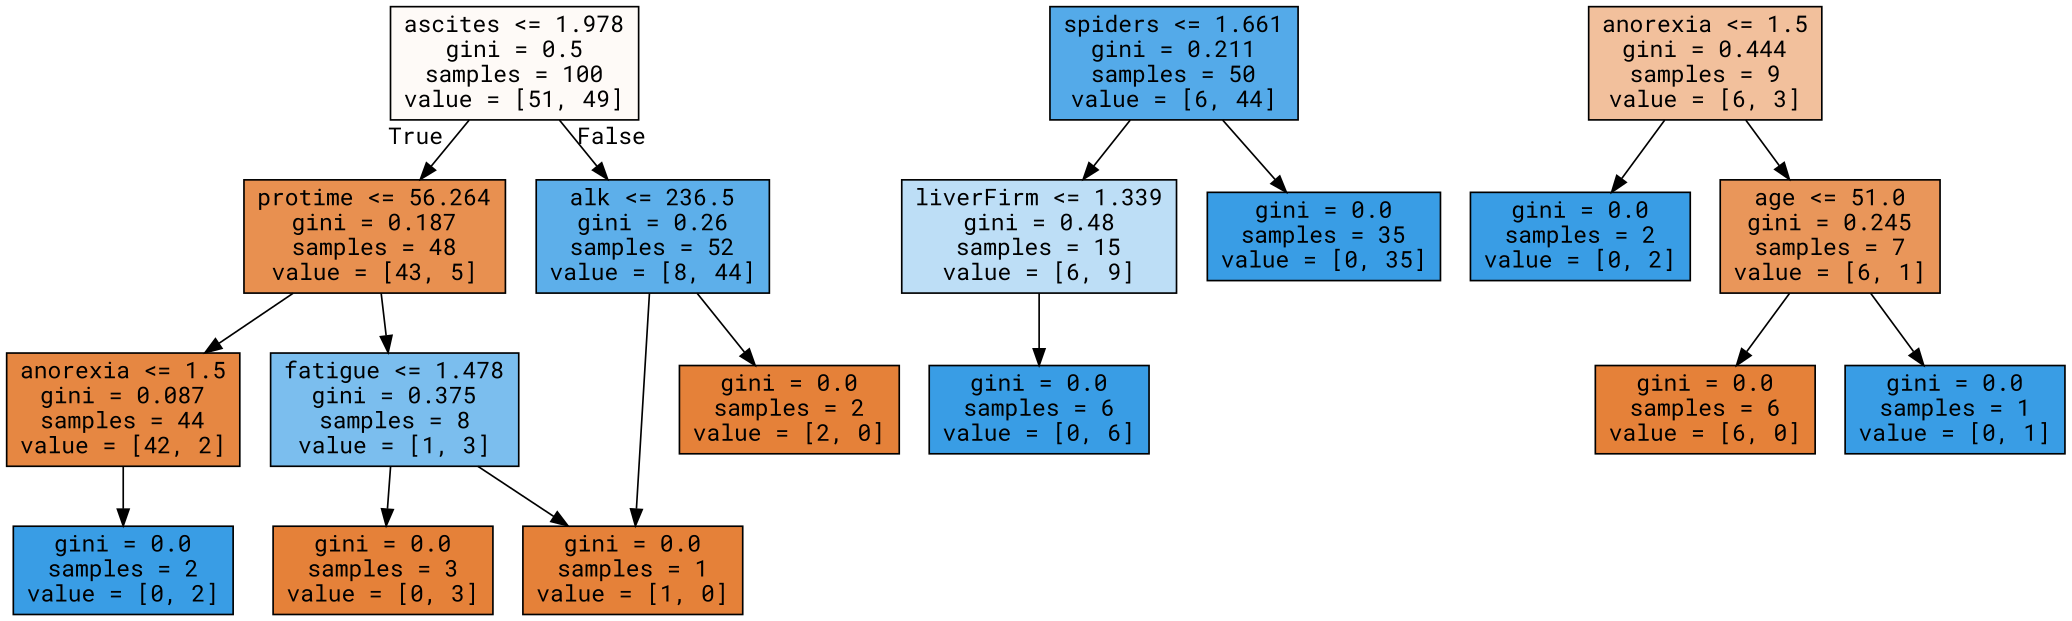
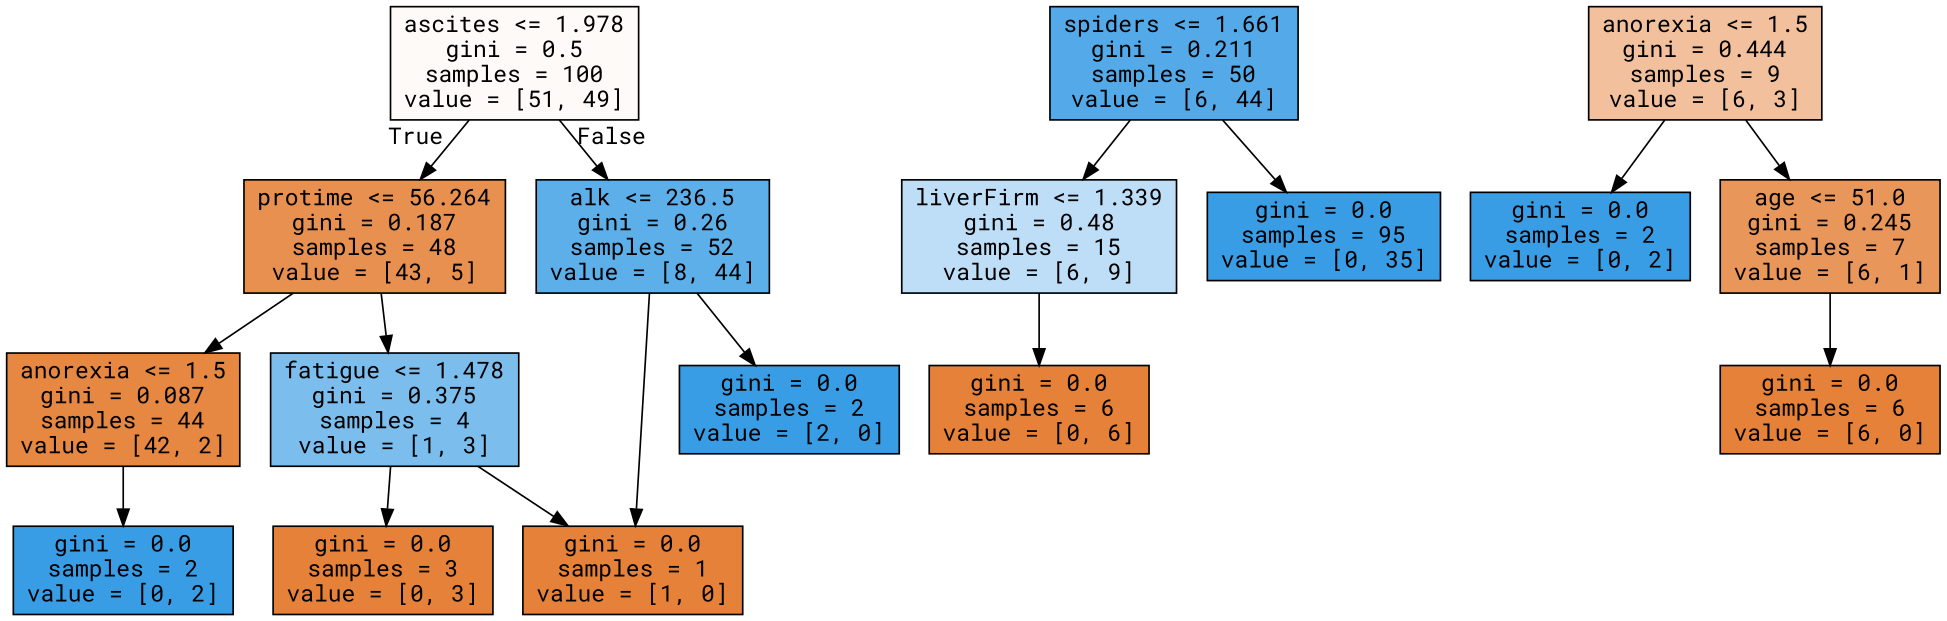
node "gini = 0.0 samples = 35 value = [0, 35]": label "gini = 0.0 samples = 35 value = [0, 35]" -> "gini = 0.0 samples = 95 value = [0, 35]"
node "fatigue <= 1.478 gini = 0.375 samples = 8 value = [1, 3]": label "fatigue <= 1.478 gini = 0.375 samples = 8 value = [1, 3]" -> "fatigue <= 1.478 gini = 0.375 samples = 4 value = [1, 3]"
node "gini = 0.0 samples = 2 value = [2, 0]": fillcolor #e58139 -> #399de5
node "gini = 0.0 samples = 6 value = [0, 6]": fillcolor #399de5 -> #e58139
node "gini = 0.0 samples = 1 value = [0, 1]": removed
